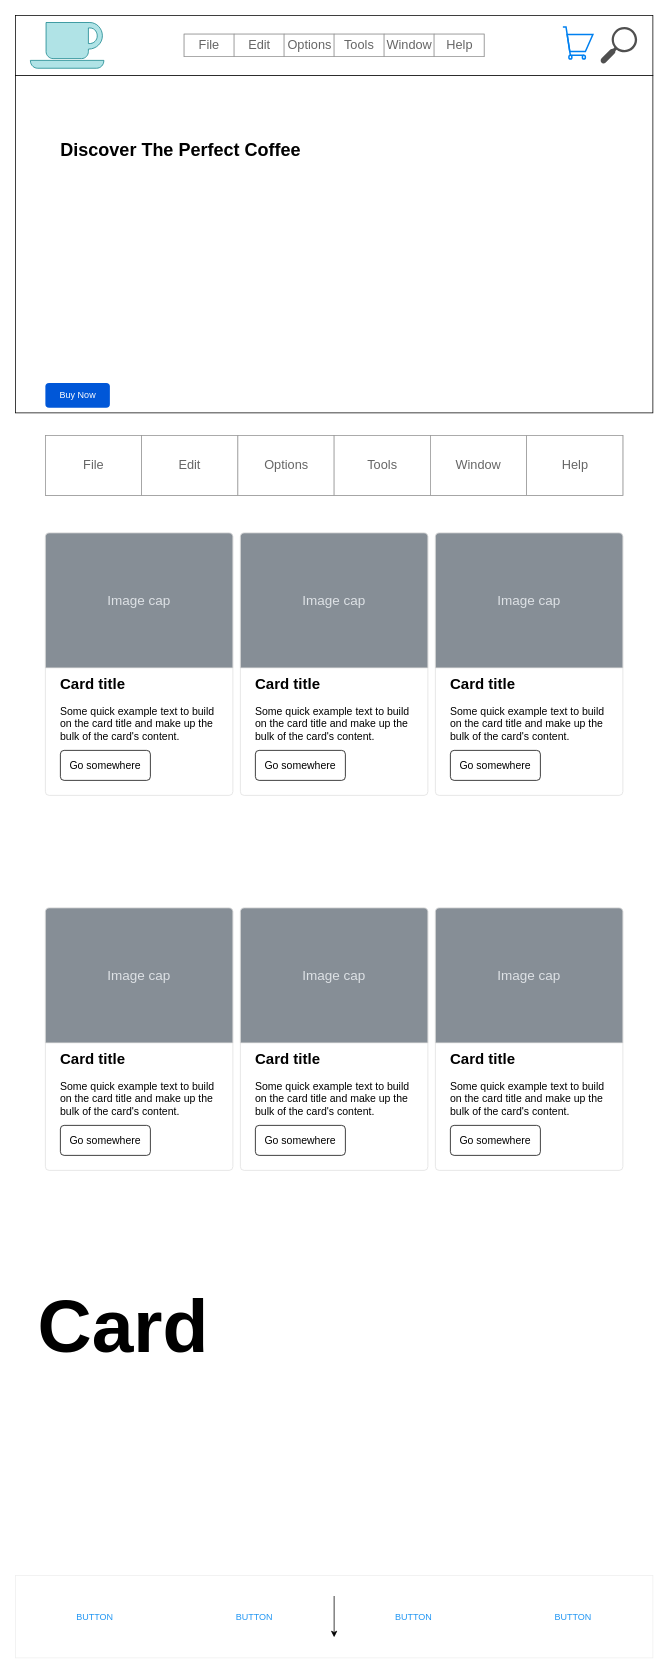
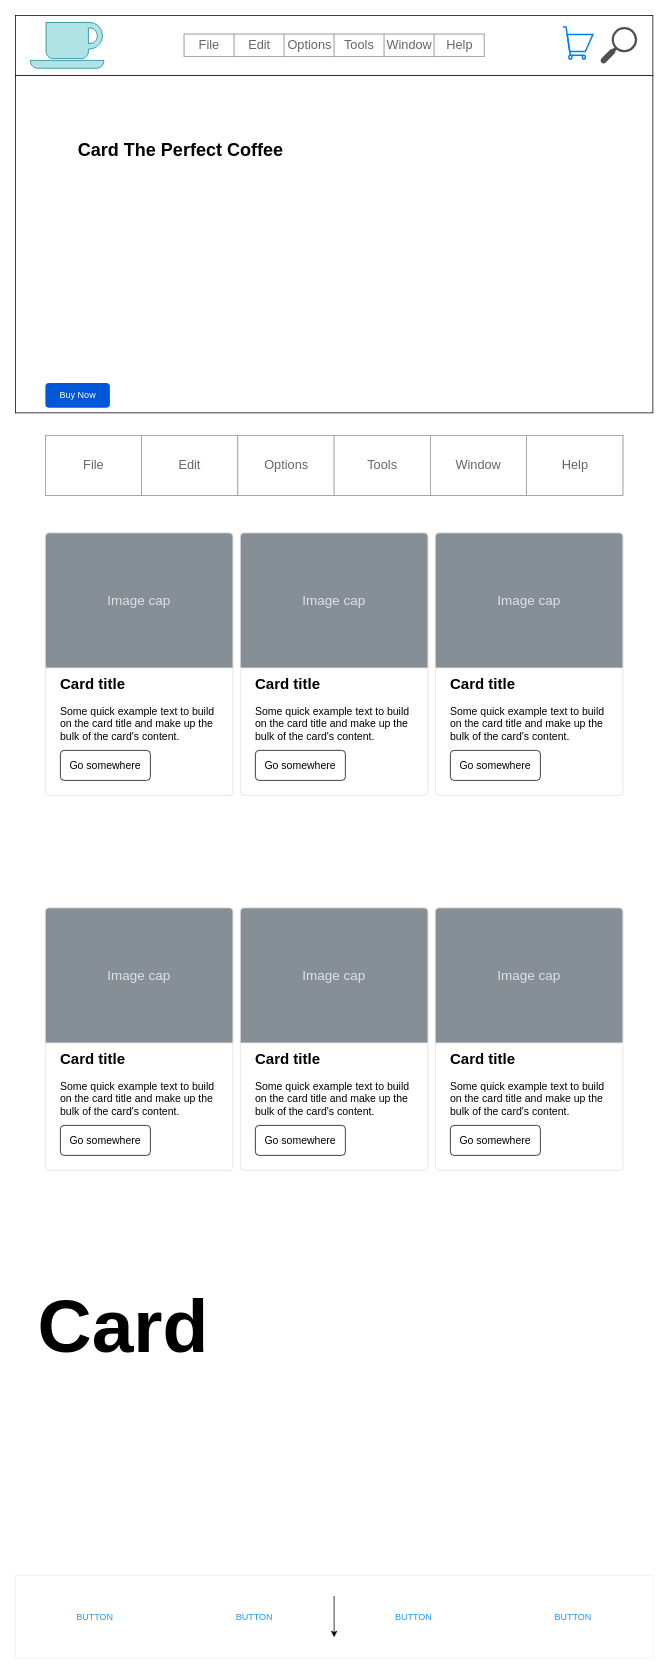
node "Discover The Perfect Coffee": label "Discover The Perfect Coffee" -> "Card The Perfect Coffee"
